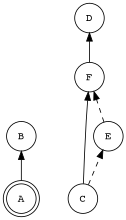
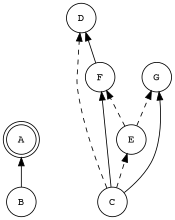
node "G": added
edge "C" -> "D": added
edge "A" -> "B": reversed
